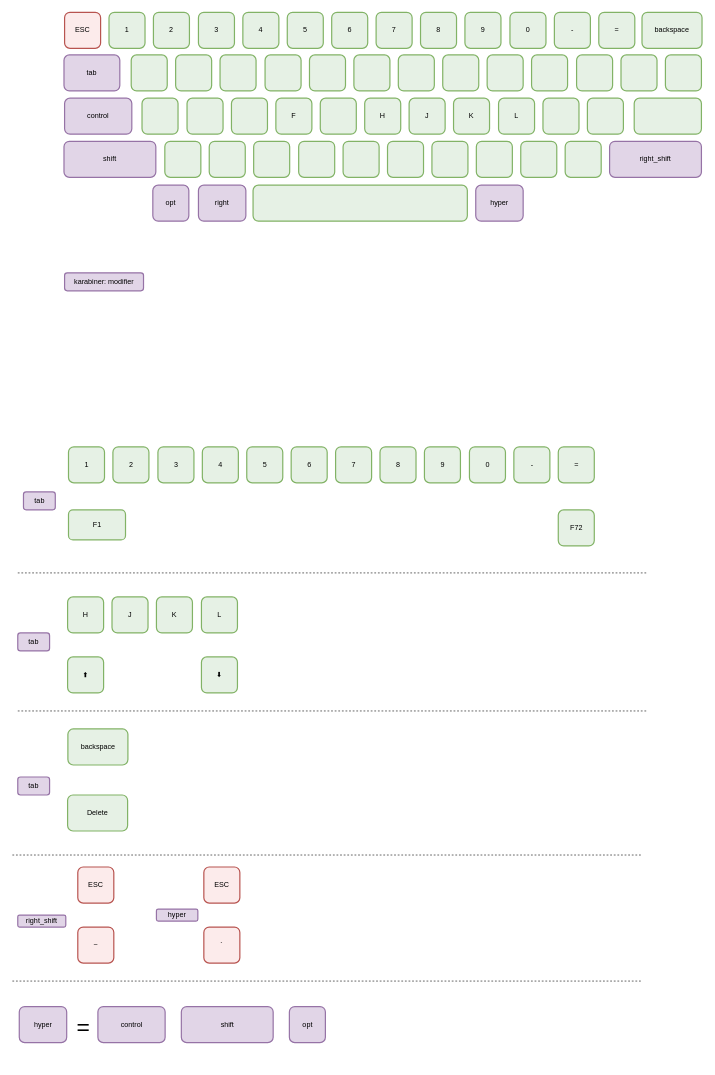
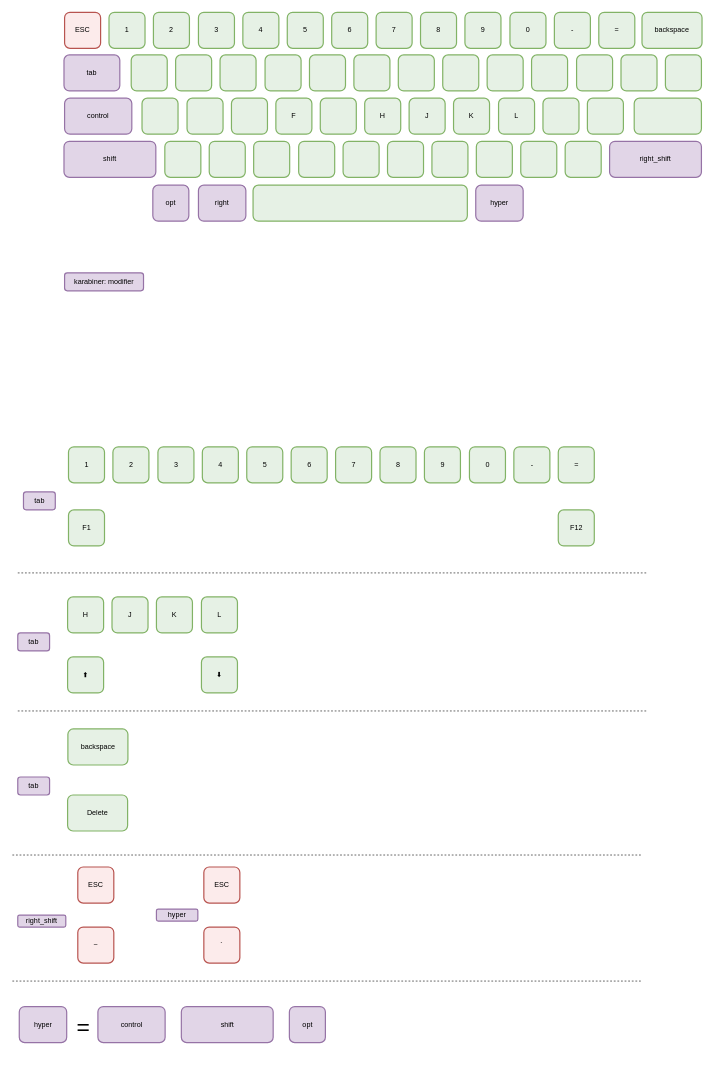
node "F1": size 57x30 -> 36x36
node "F72": label "F72" -> "F12"
